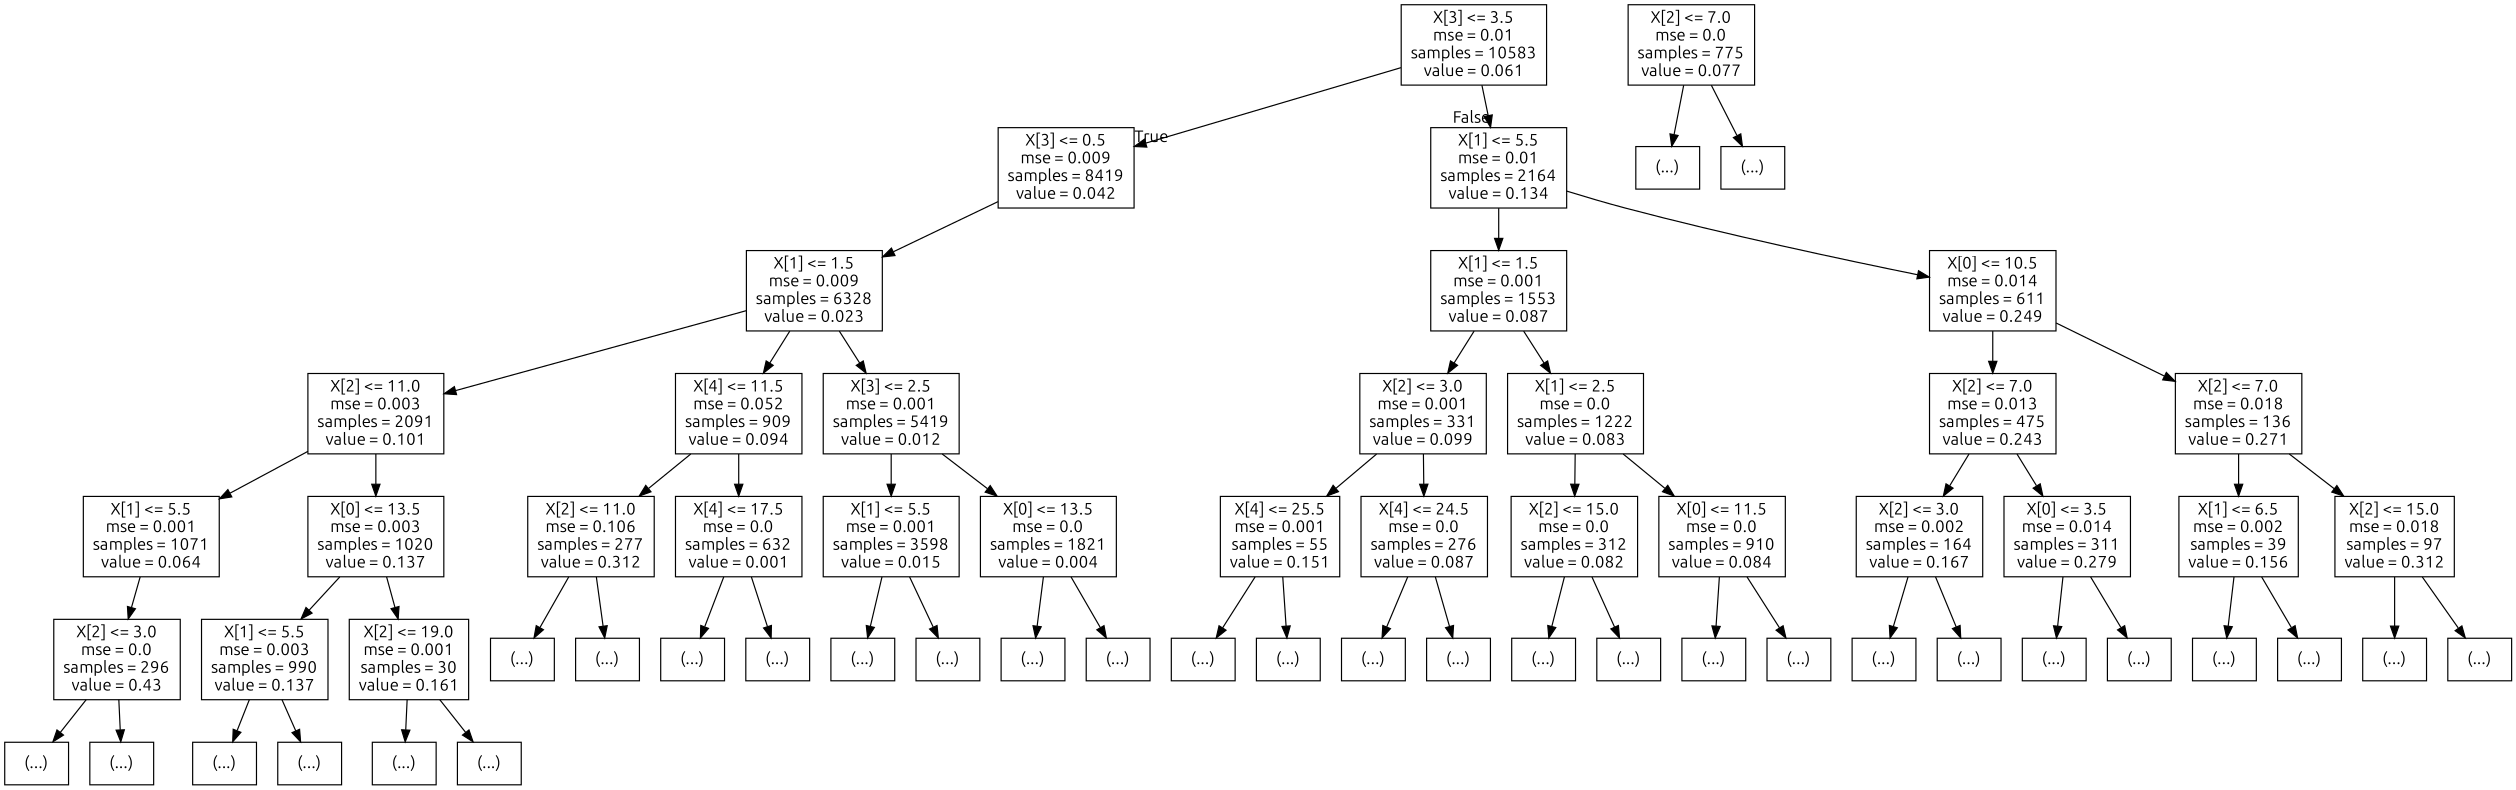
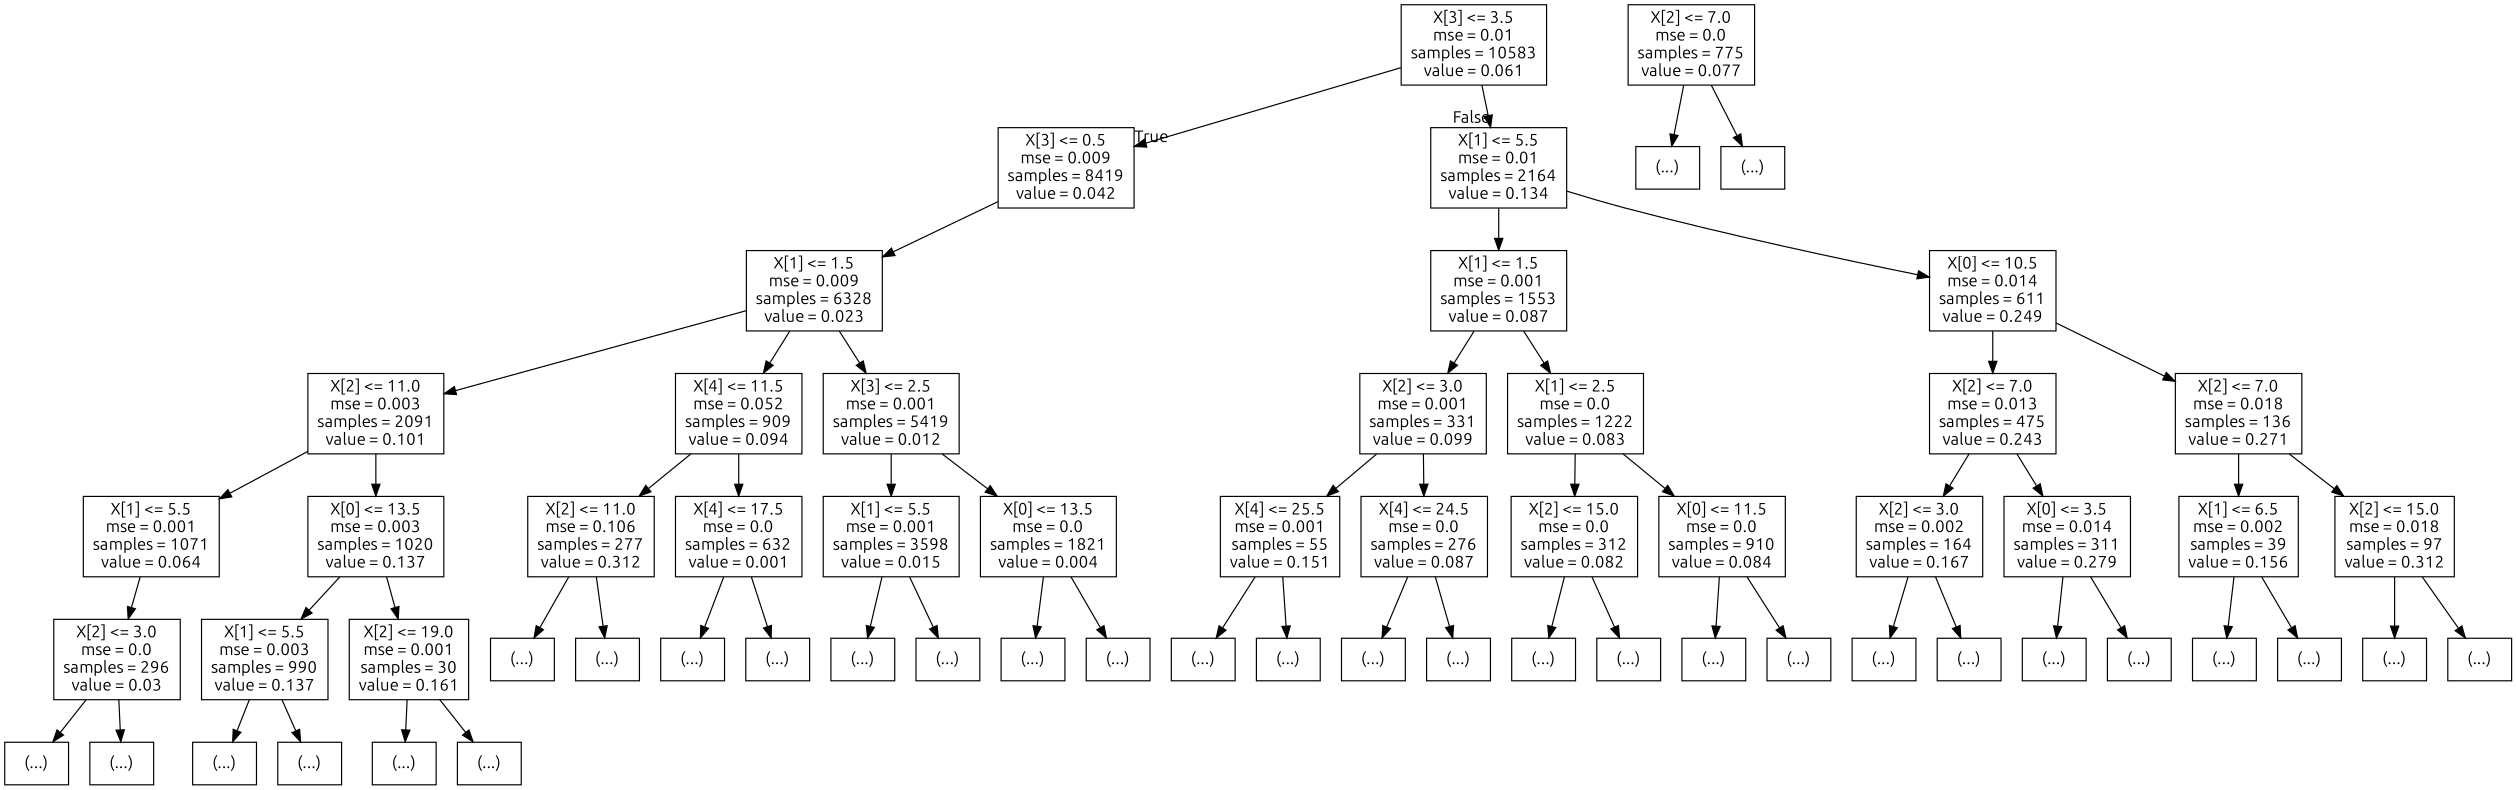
node "X[2] <= 3.0 mse = 0.0 samples = 296 value = 0.43": label "X[2] <= 3.0 mse = 0.0 samples = 296 value = 0.43" -> "X[2] <= 3.0 mse = 0.0 samples = 296 value = 0.03"
